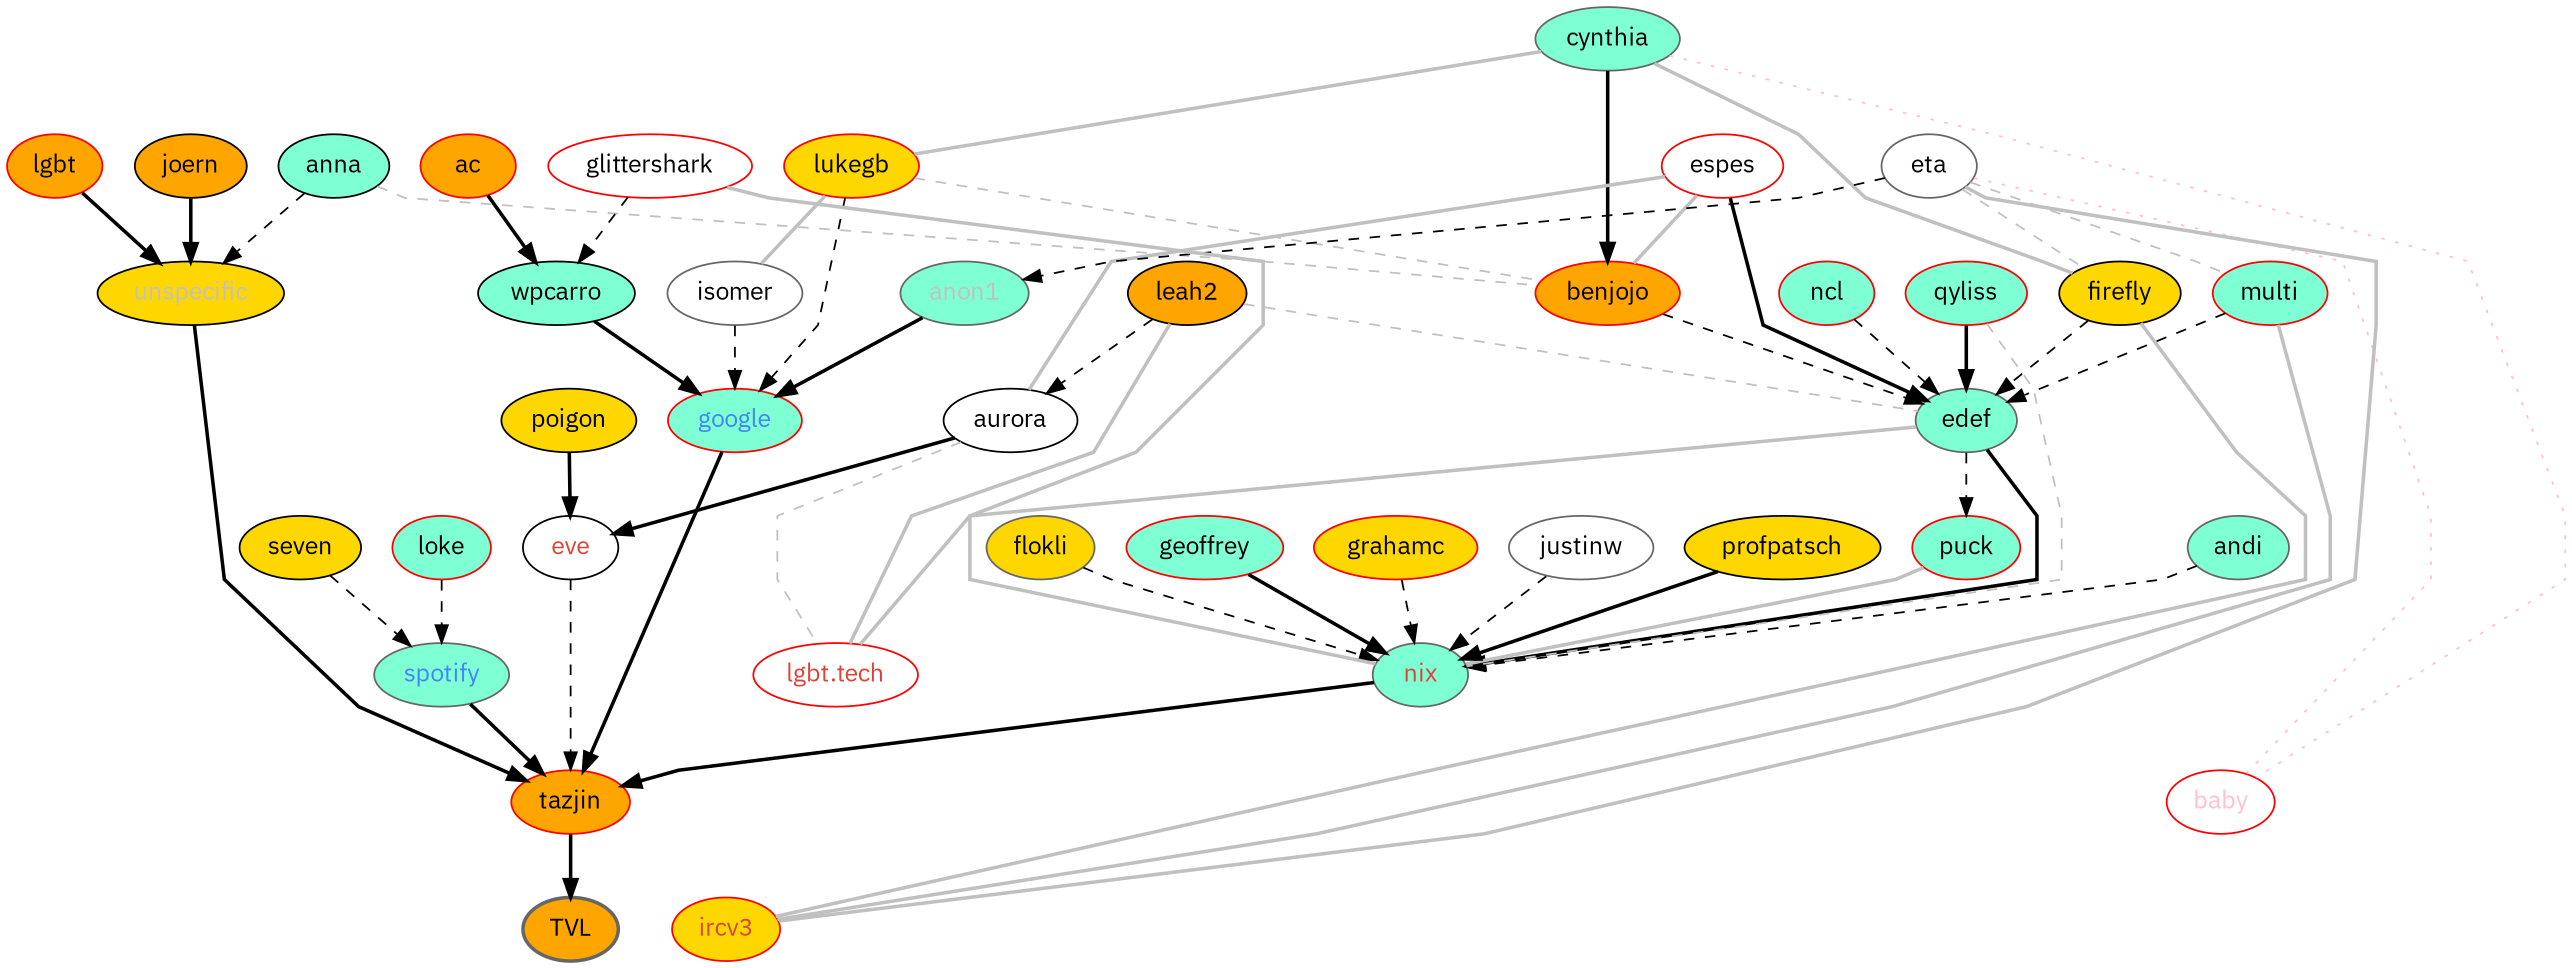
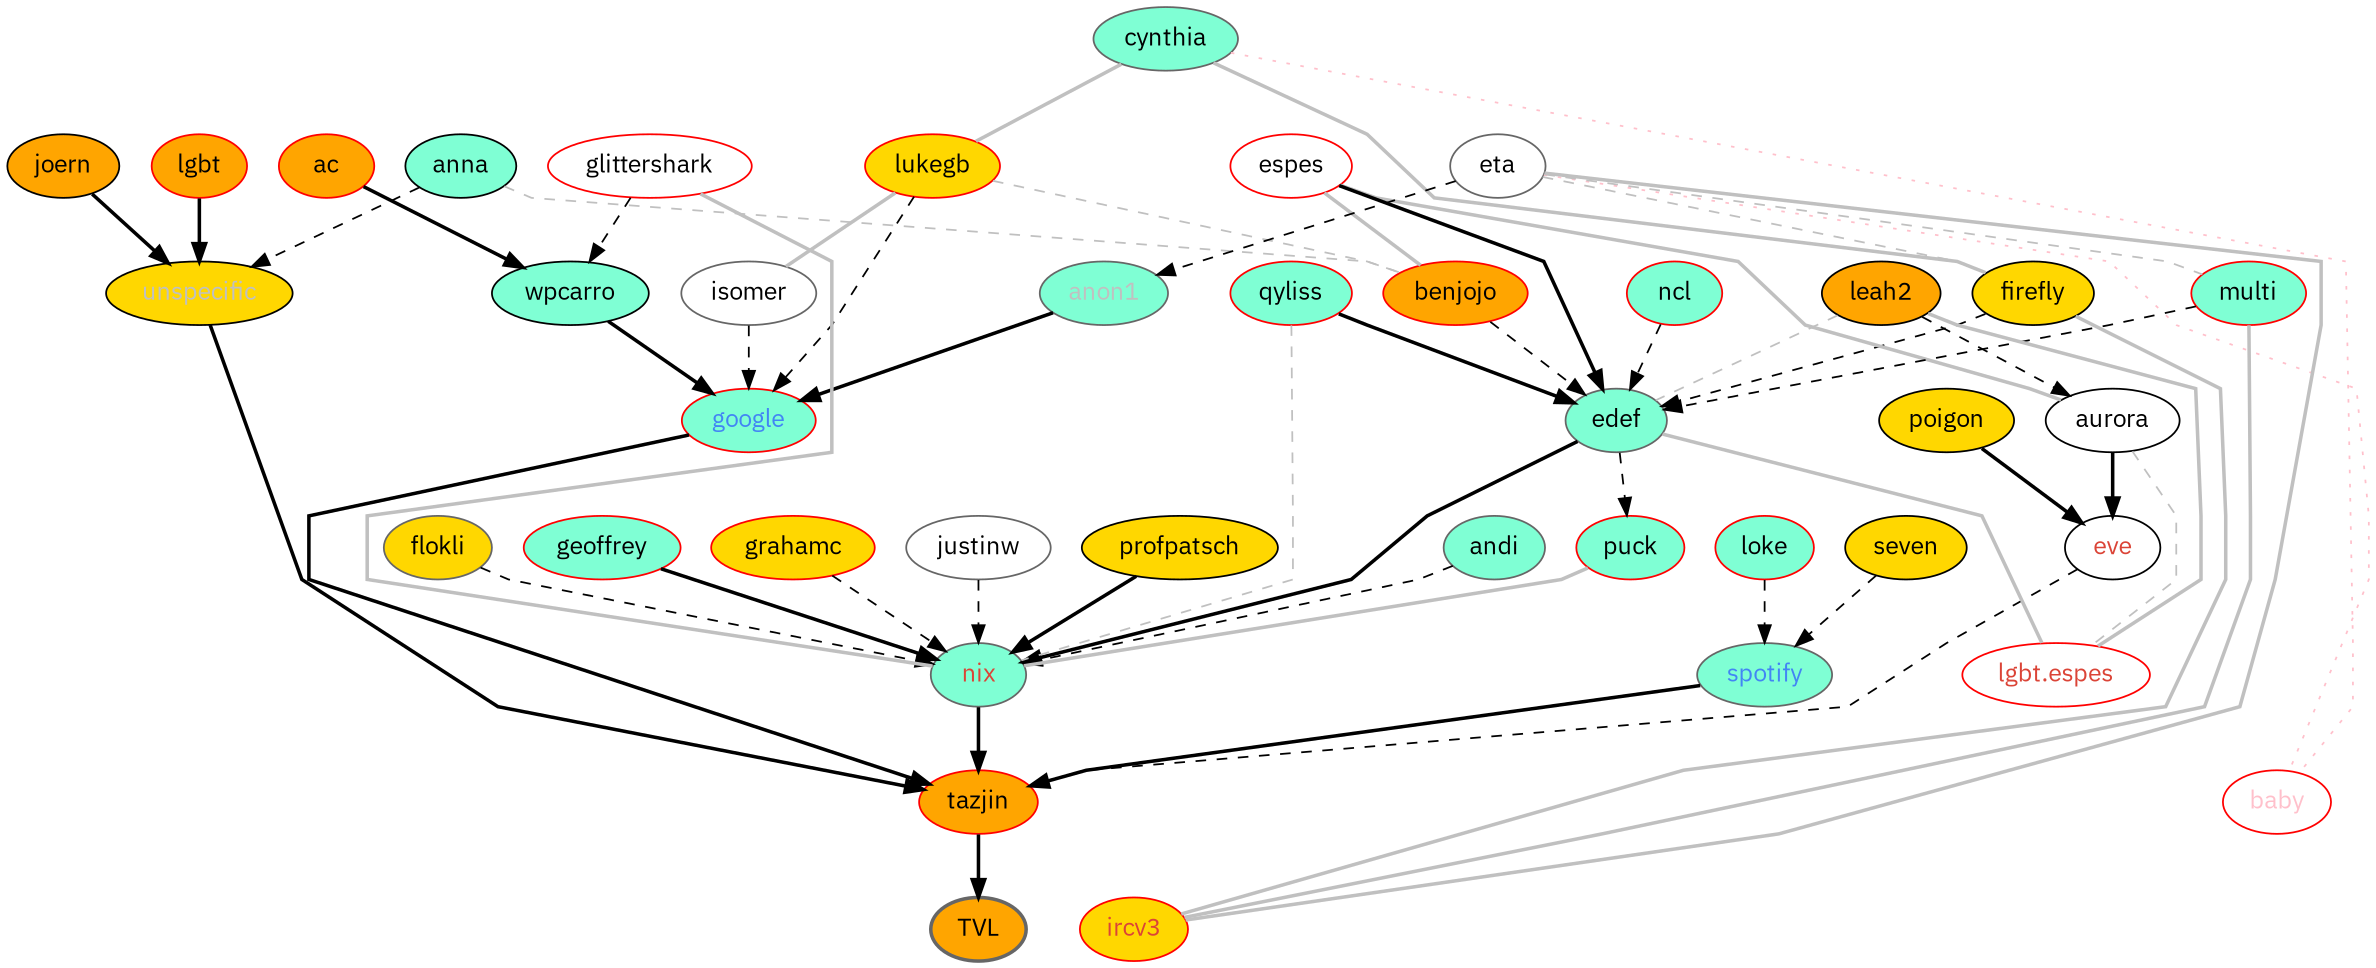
edge "cynthia" -> "benjojo": removed
node "lgbt.tech": label "lgbt.tech" -> "lgbt.espes"
